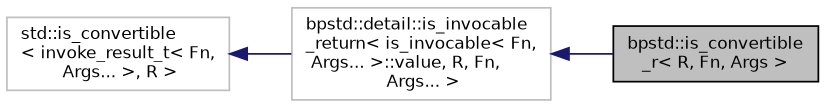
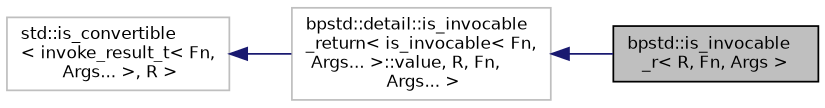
node "bpstd::is_convertible _r< R, Fn, Args >": label "bpstd::is_convertible _r< R, Fn, Args >" -> "bpstd::is_invocable _r< R, Fn, Args >"
